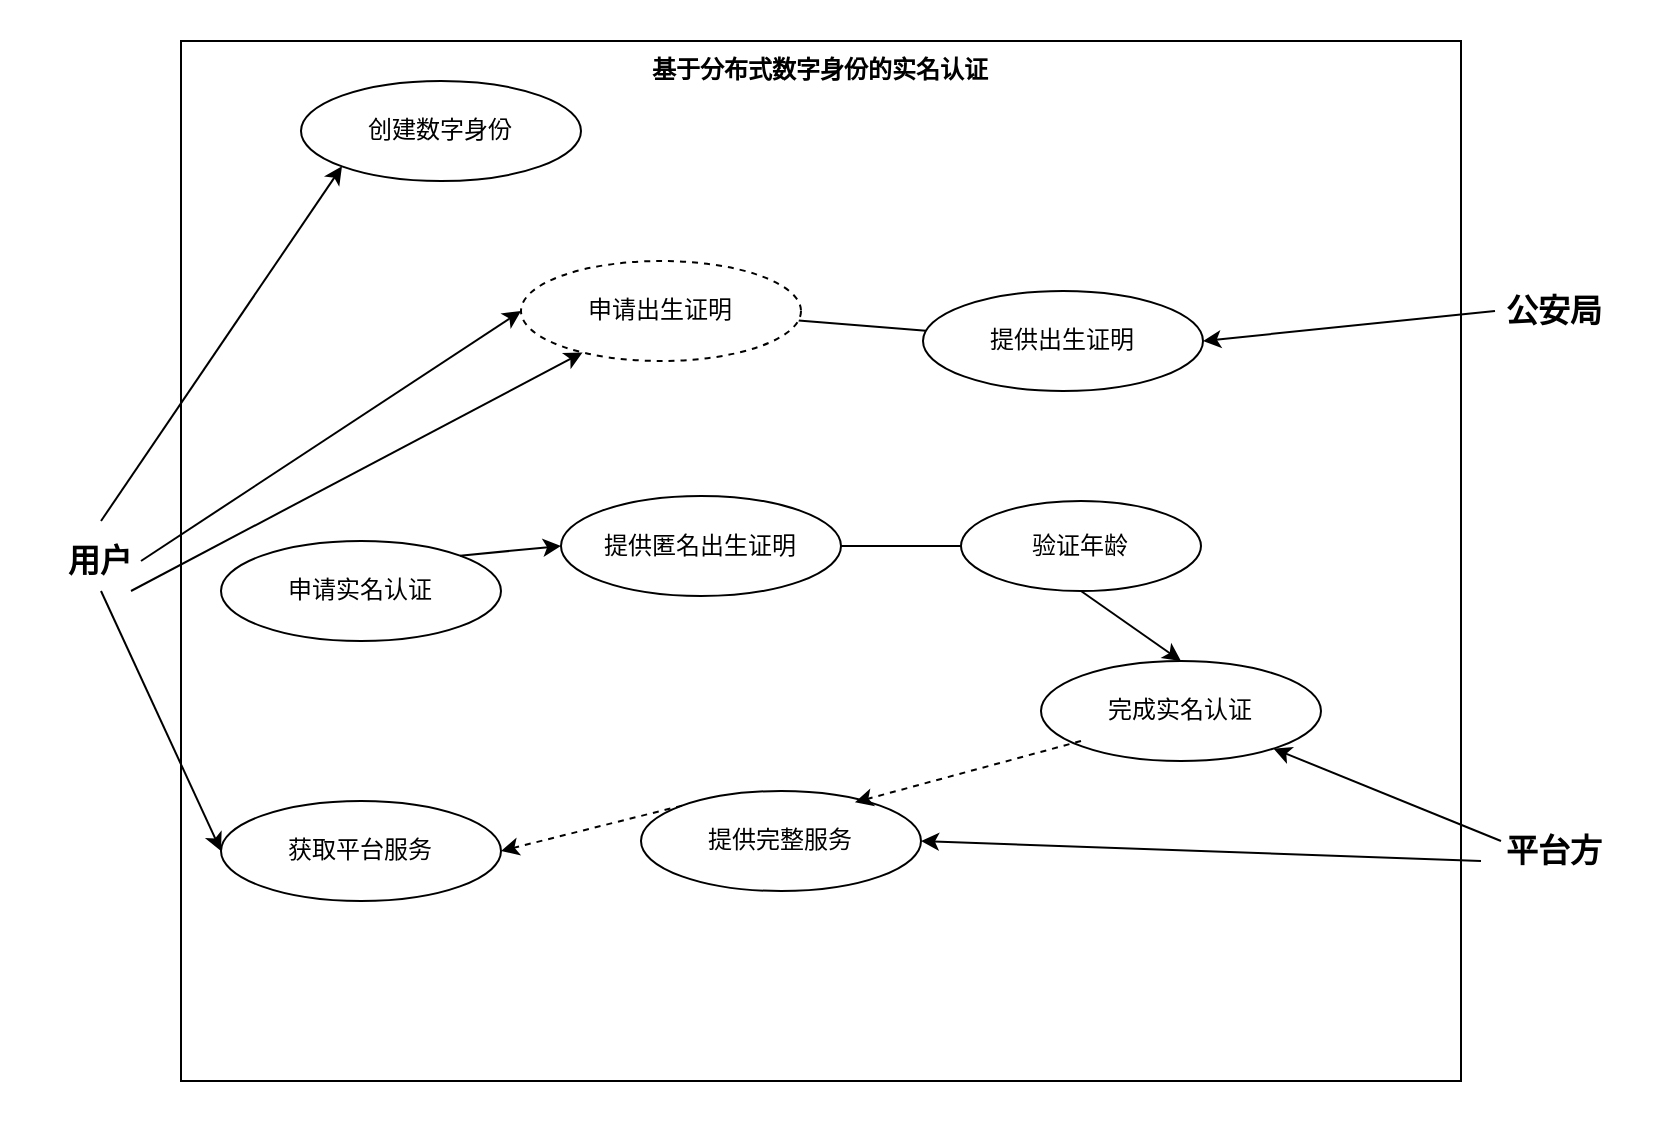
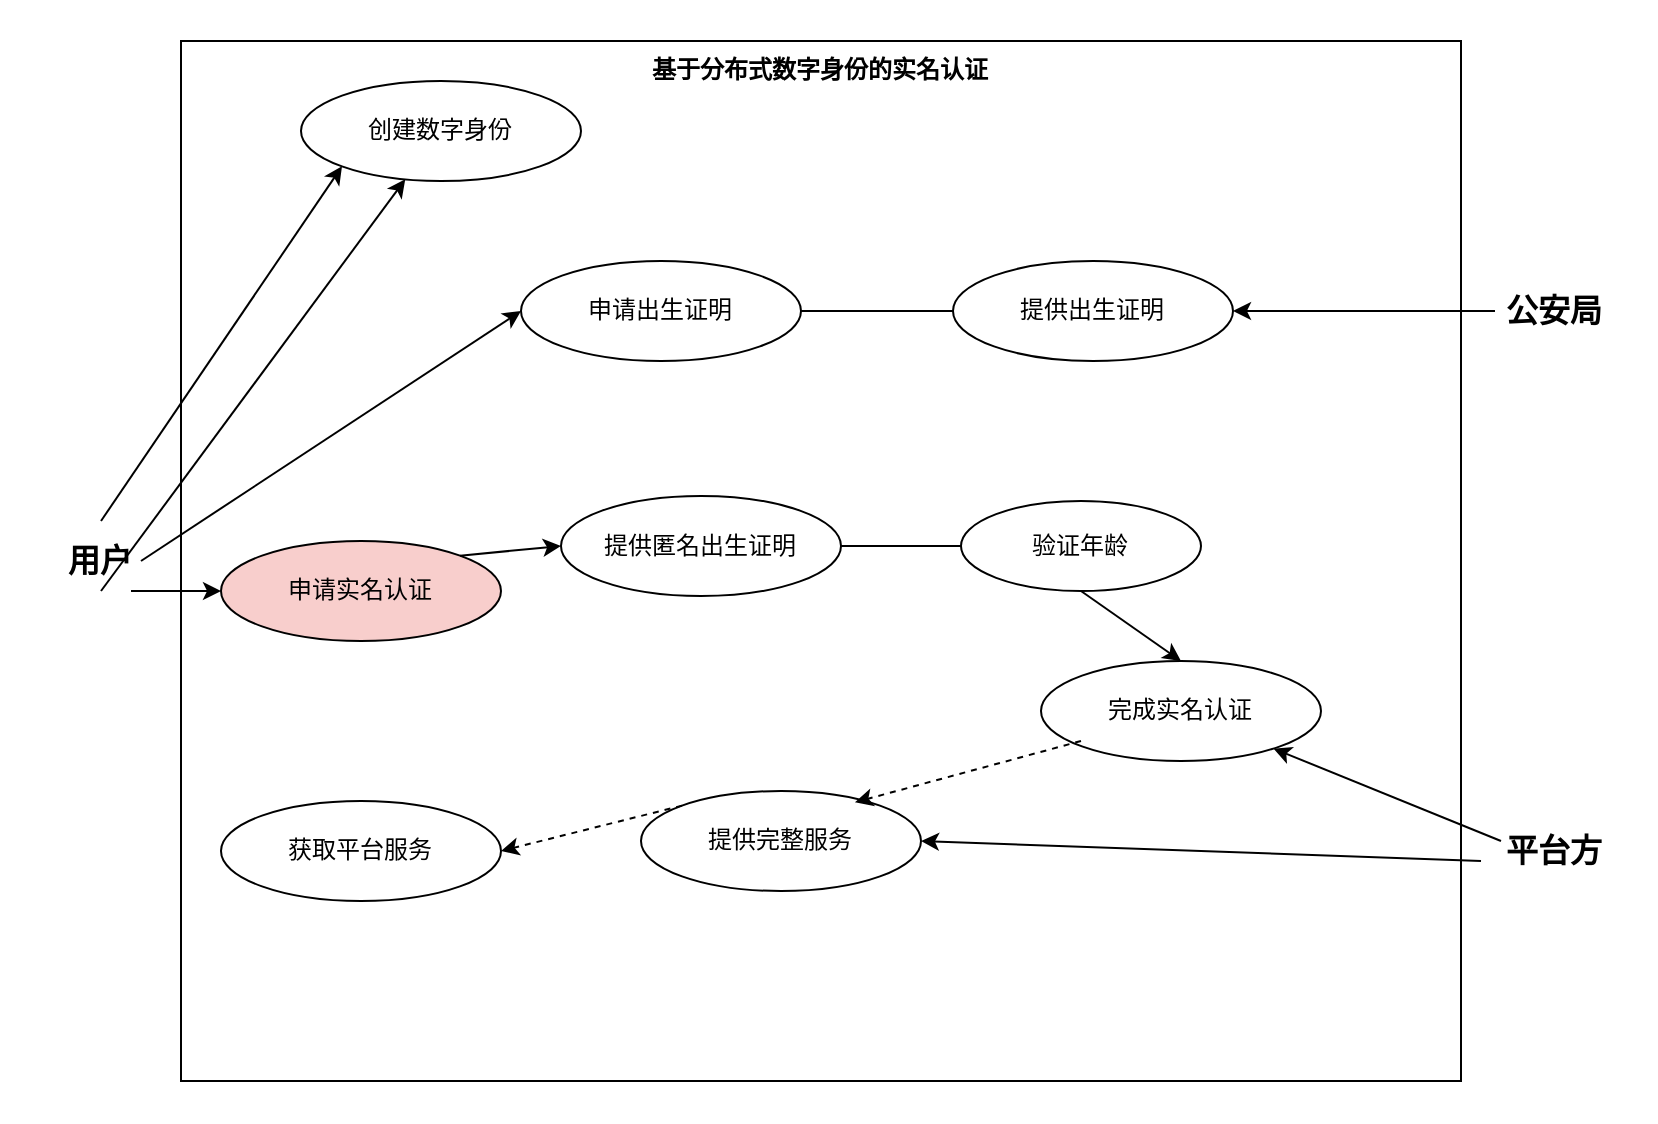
node "申请出生证明": style dashed -> solid
node "提供出生证明": moved (1063, 341) -> (1093, 311)
edge "用户" -> "申请出生证明": now "用户" -> "申请实名认证"
node "申请实名认证": fillcolor #ffffff -> #f8cecc
edge "用户" -> "获取平台服务": now "用户" -> "创建数字身份"
